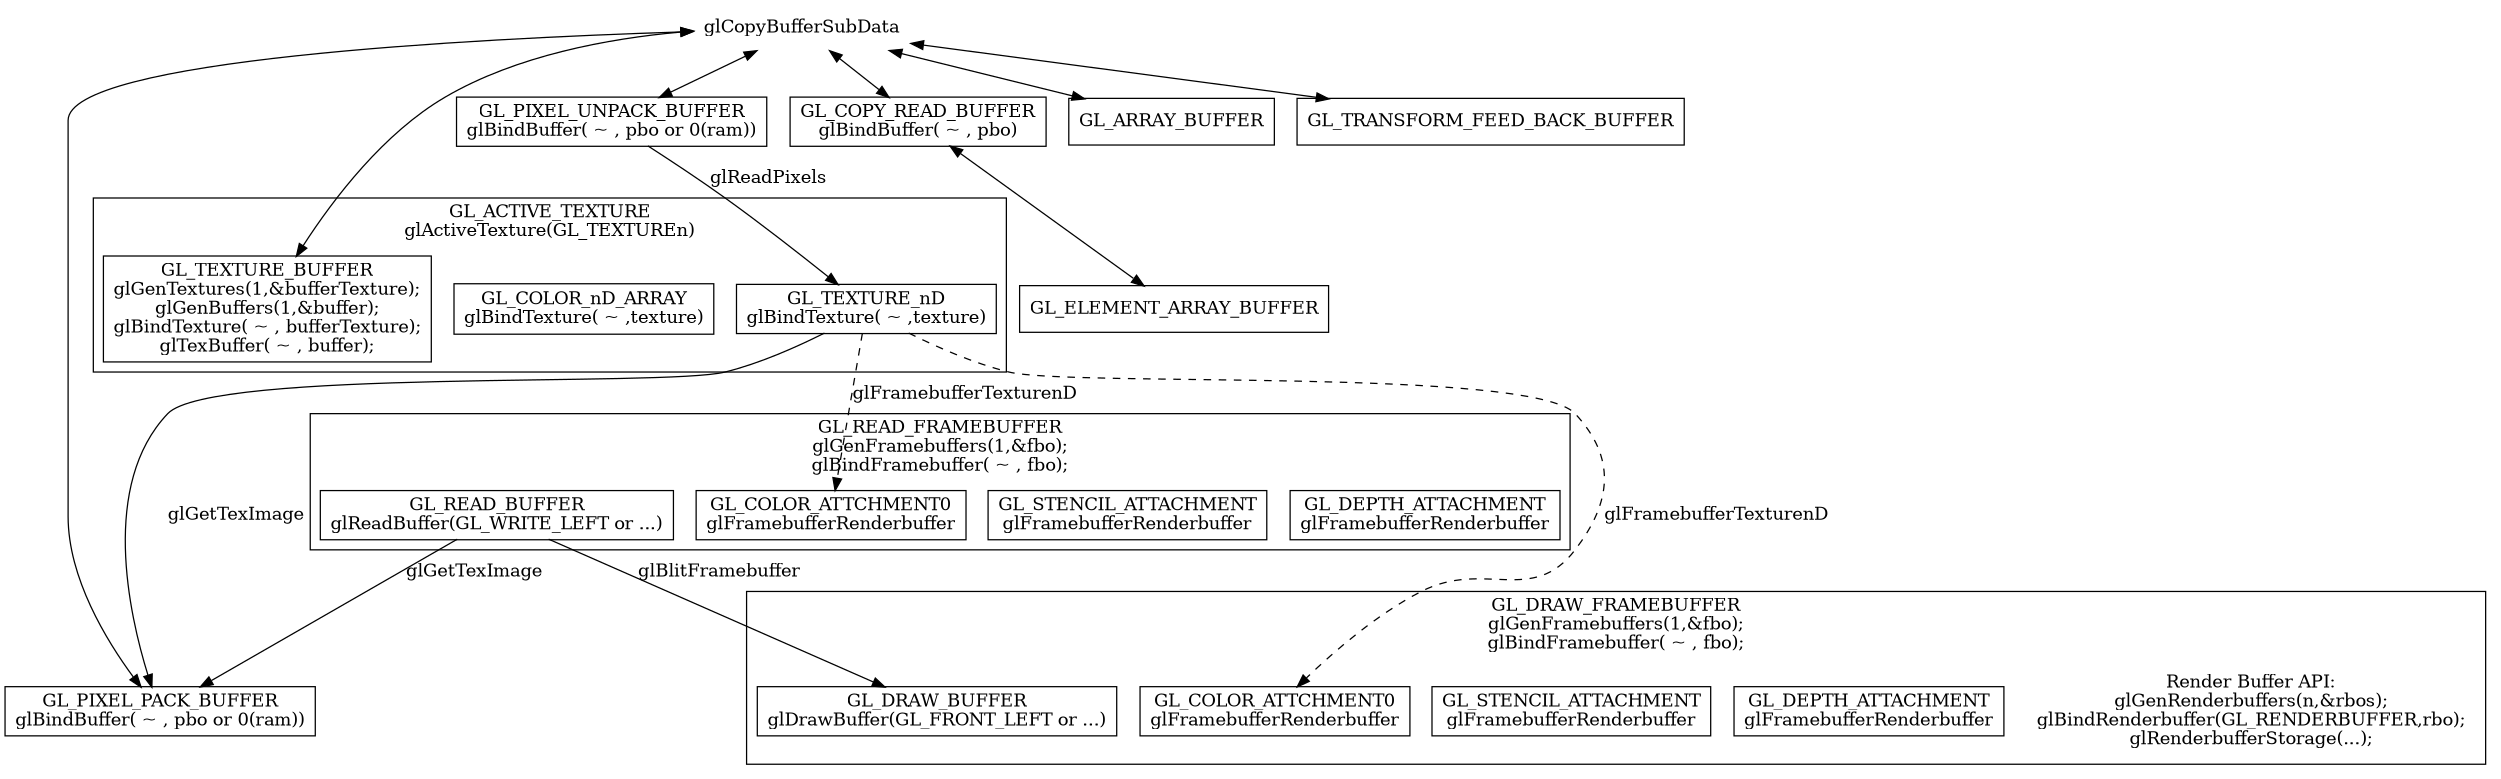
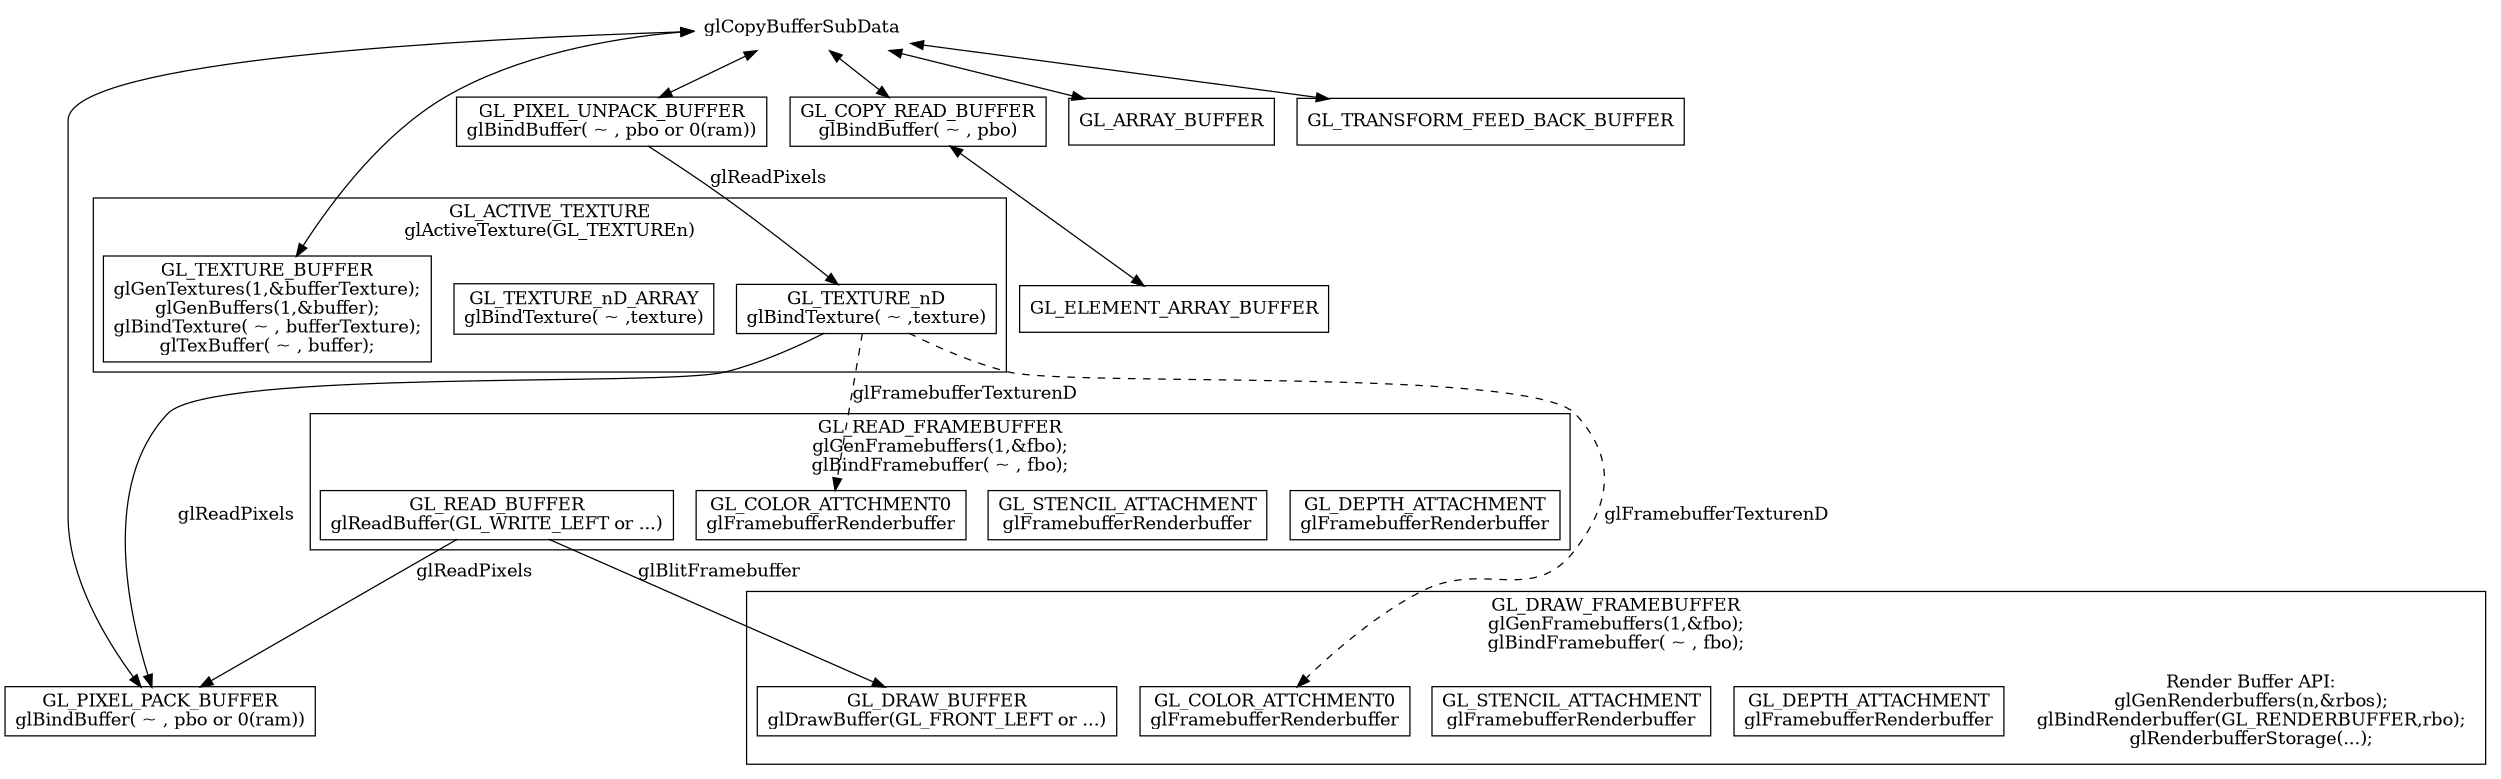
node "GL_COLOR_nD_ARRAY glBindTexture( ~ ,texture)": label "GL_COLOR_nD_ARRAY glBindTexture( ~ ,texture)" -> "GL_TEXTURE_nD_ARRAY glBindTexture( ~ ,texture)"
edge "GL_TEXTURE_nD glBindTexture( ~ ,texture)" -> "GL_PIXEL_PACK_BUFFER glBindBuffer( ~ , pbo or 0(ram))": label "glGetTexImage" -> "glReadPixels"
edge "GL_READ_BUFFER glReadBuffer(GL_WRITE_LEFT or ...)" -> "GL_PIXEL_PACK_BUFFER glBindBuffer( ~ , pbo or 0(ram))": label "glGetTexImage" -> "glReadPixels"
